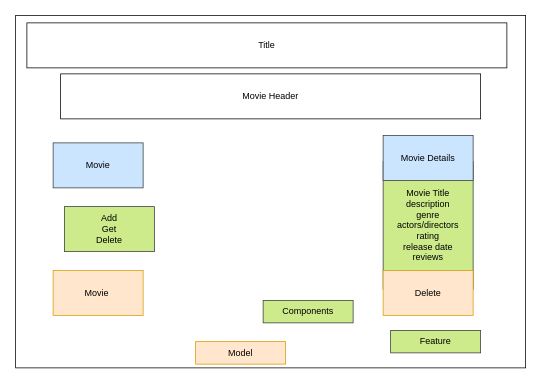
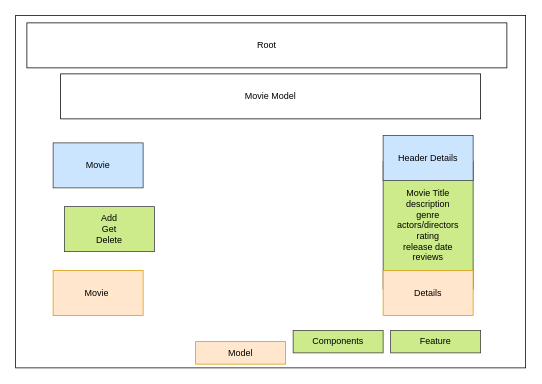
node "Title": label "Title" -> "Root"
node "Movie Header": label "Movie Header" -> "Movie Model"
node "Movie Details": label "Movie Details" -> "Header Details"
node "Delete": label "Delete" -> "Details"
node "Components": moved (308, 312) -> (338, 342)
